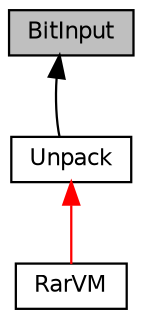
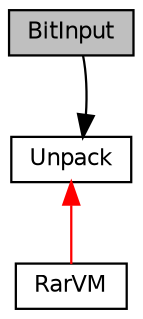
edge "Unpack" -> "BitInput": reversed
